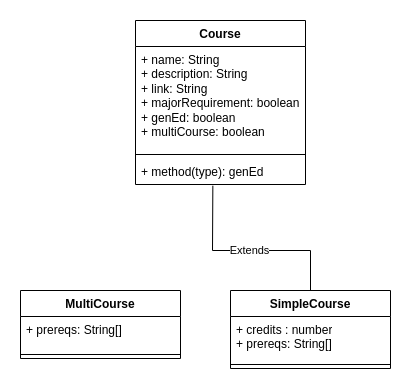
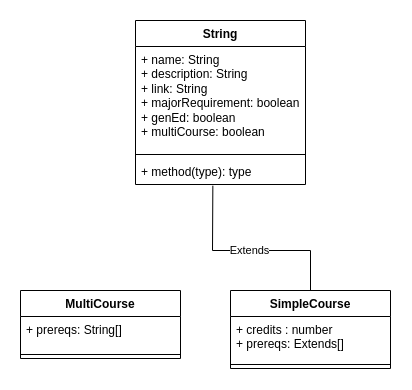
node "Course": label "Course" -> "String"
node "+ method(type): genEd": label "+ method(type): genEd" -> "+ method(type): type"
node "+ credits : number + prereqs: String[]": label "+ credits : number + prereqs: String[]" -> "+ credits : number + prereqs: Extends[]"
